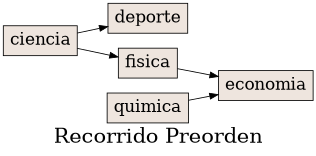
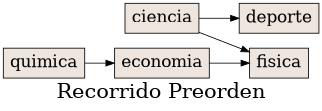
edge "fisica" -> "economia": reversed
